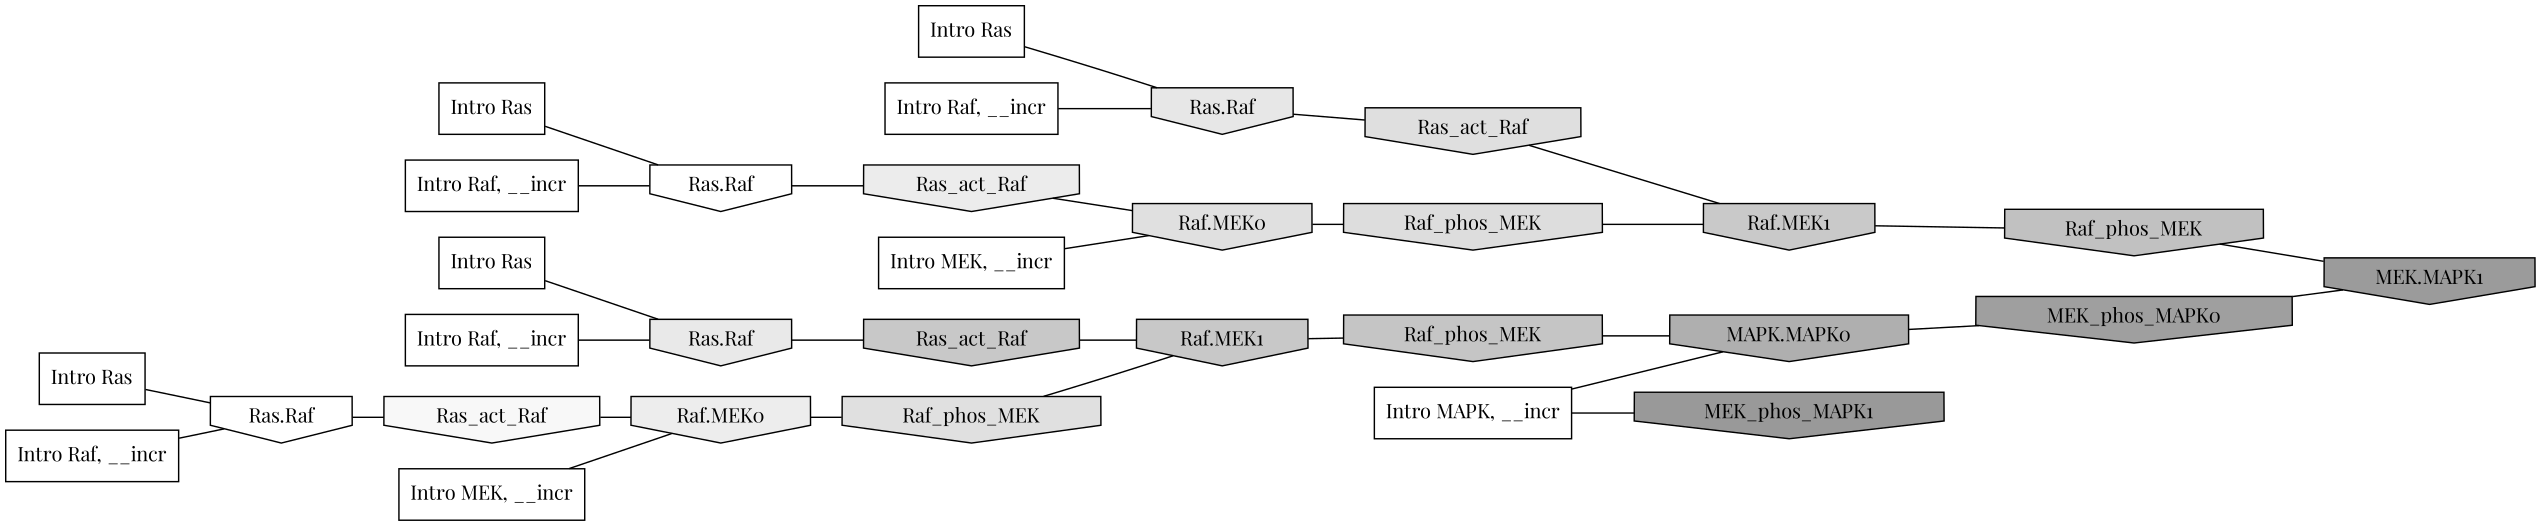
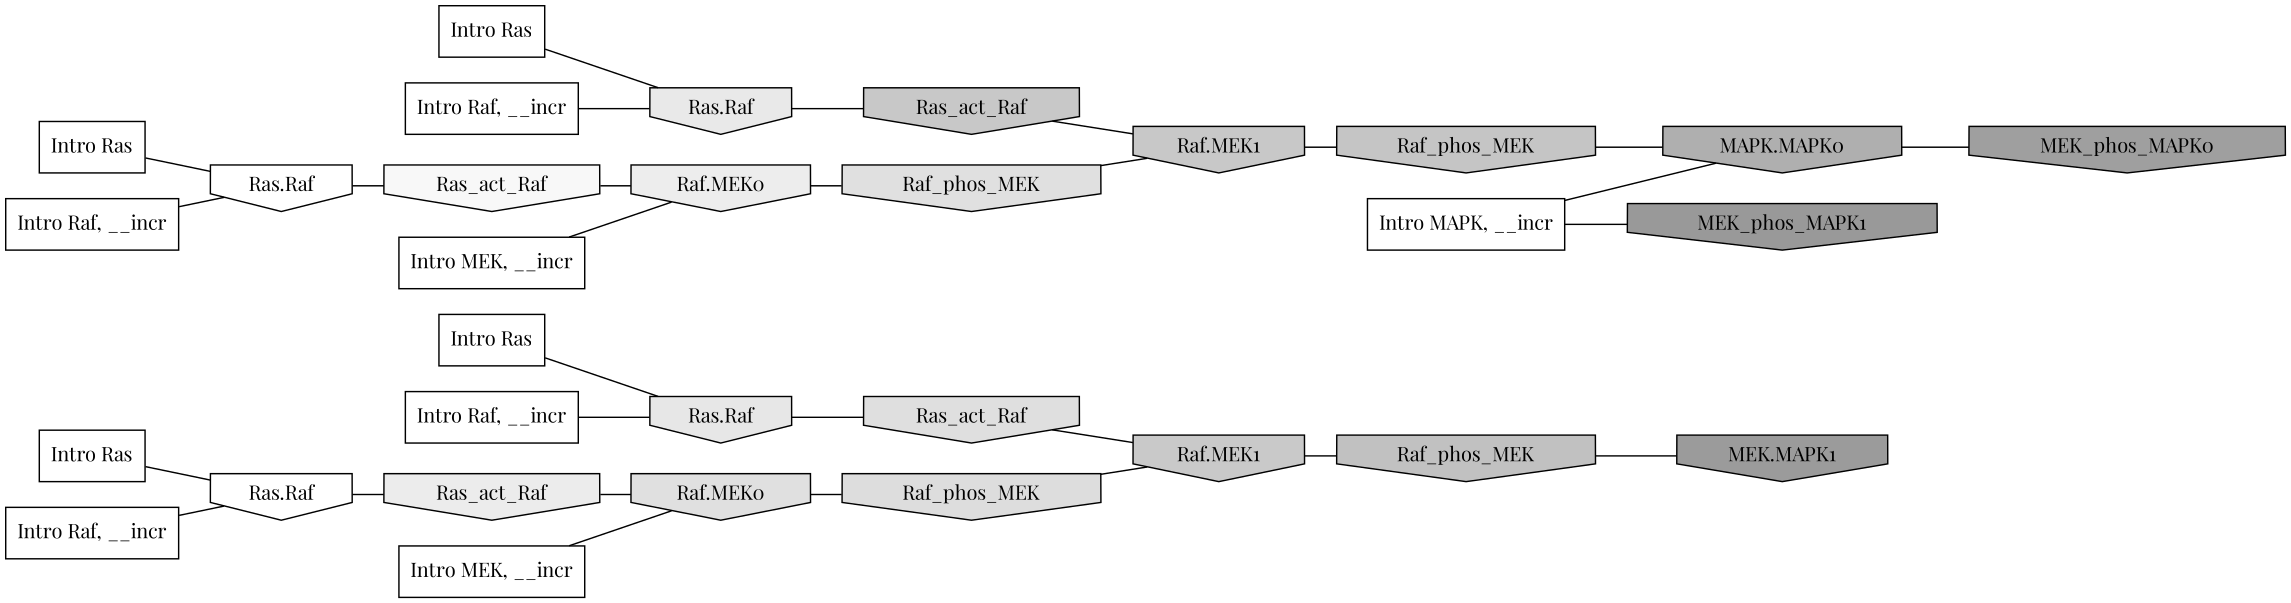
edge "MEK.MAPK1" -- "MEK_phos_MAPK0": removed
